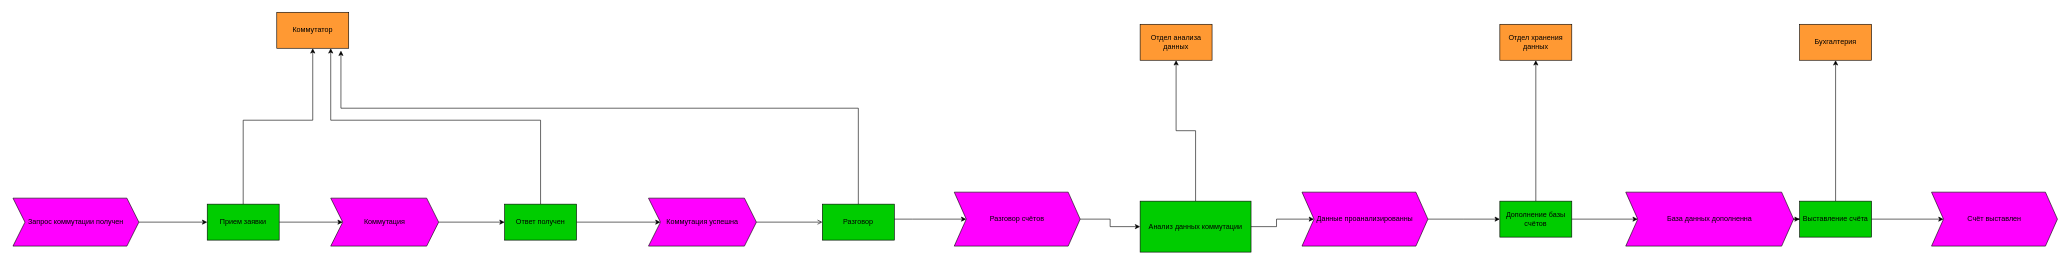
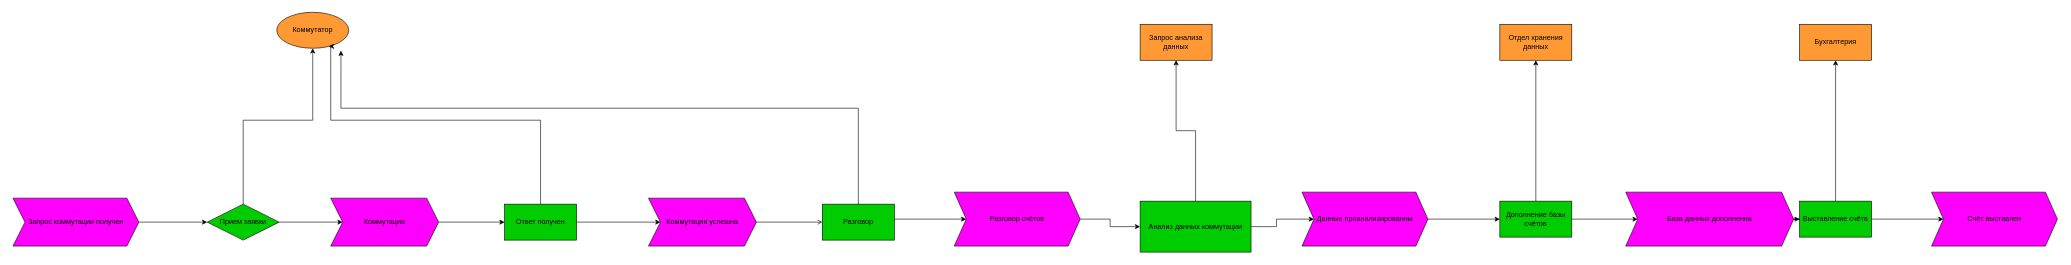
node "Коммутатор": shape rectangle -> ellipse
node "Отдел анализа данных": label "Отдел анализа данных" -> "Запрос анализа данных"
node "Прием заявки": shape rectangle -> diamond
